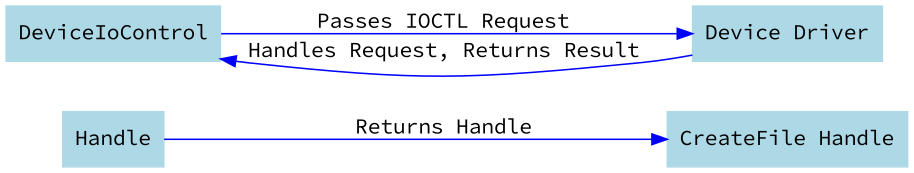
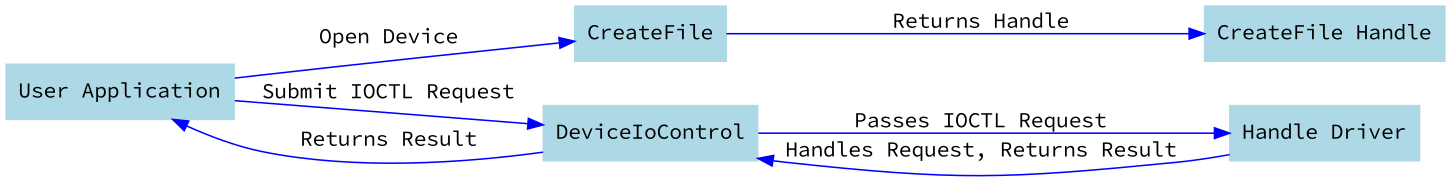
node "Device Driver": label "Device Driver" -> "Handle Driver"
node "User Application": added
node "Handle": label "Handle" -> "CreateFile"
